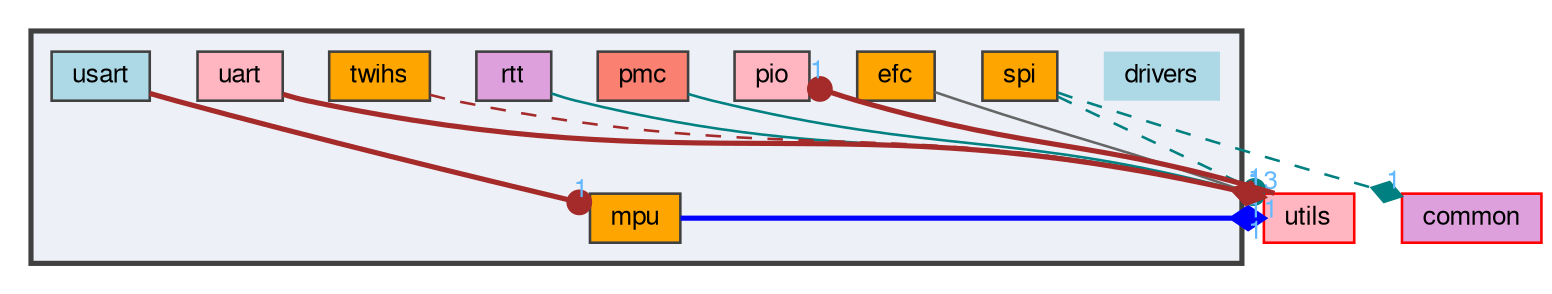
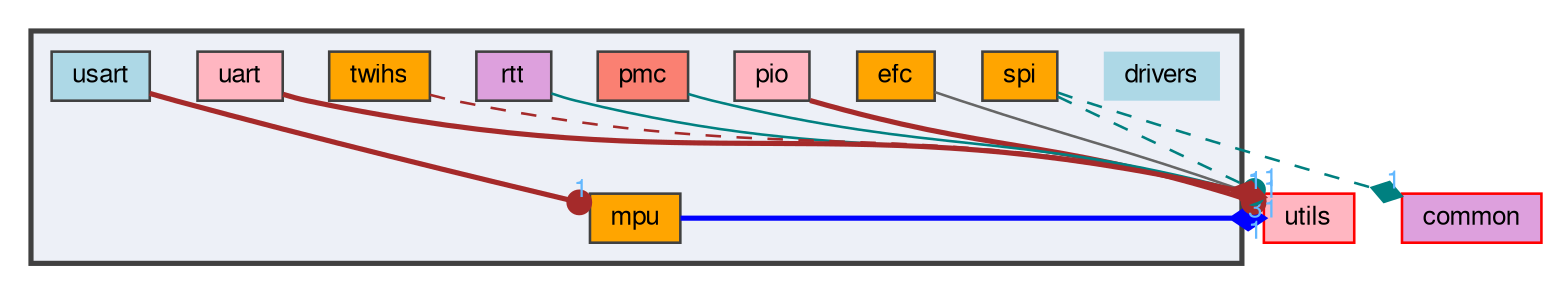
edge "utils" -> "pio": reversed
